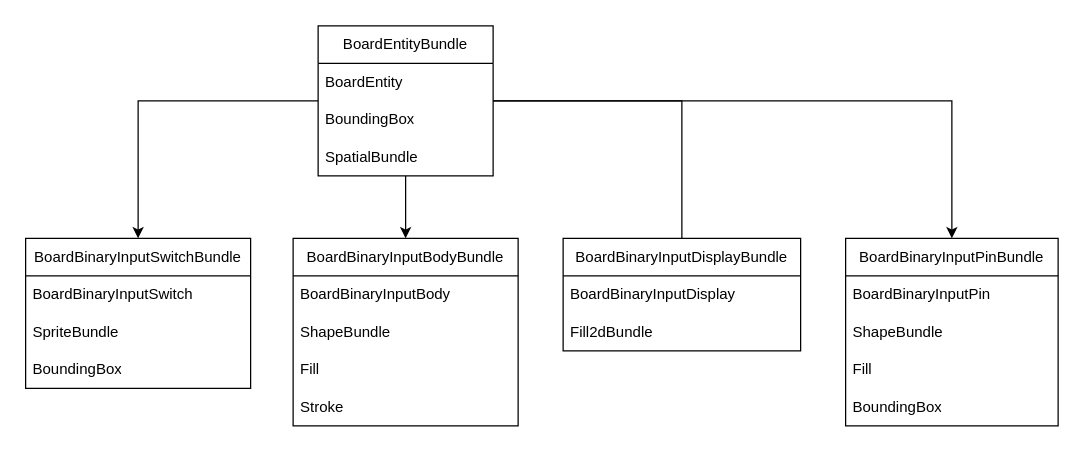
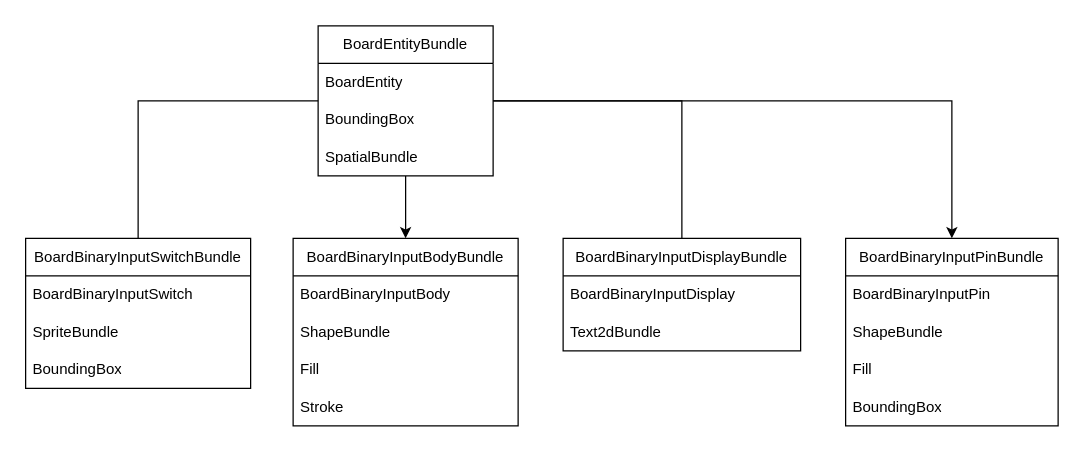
edge "BoardEntityBundle" -> "BoardBinaryInputSwitchBundle": arrowhead classic -> none
node "Fill2dBundle": label "Fill2dBundle" -> "Text2dBundle"
